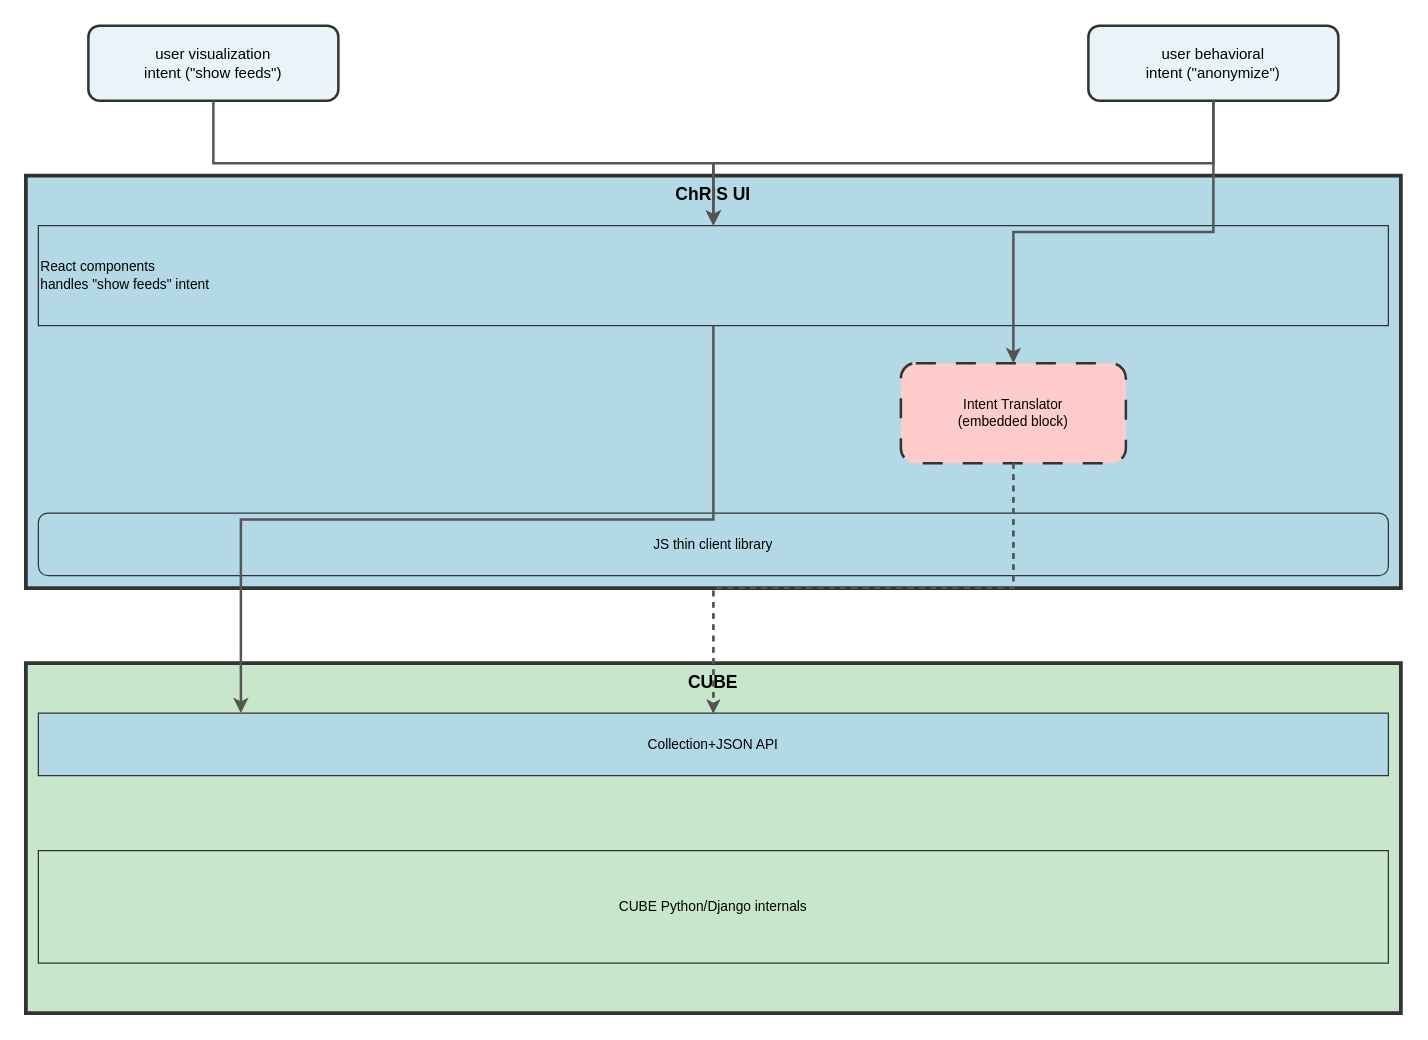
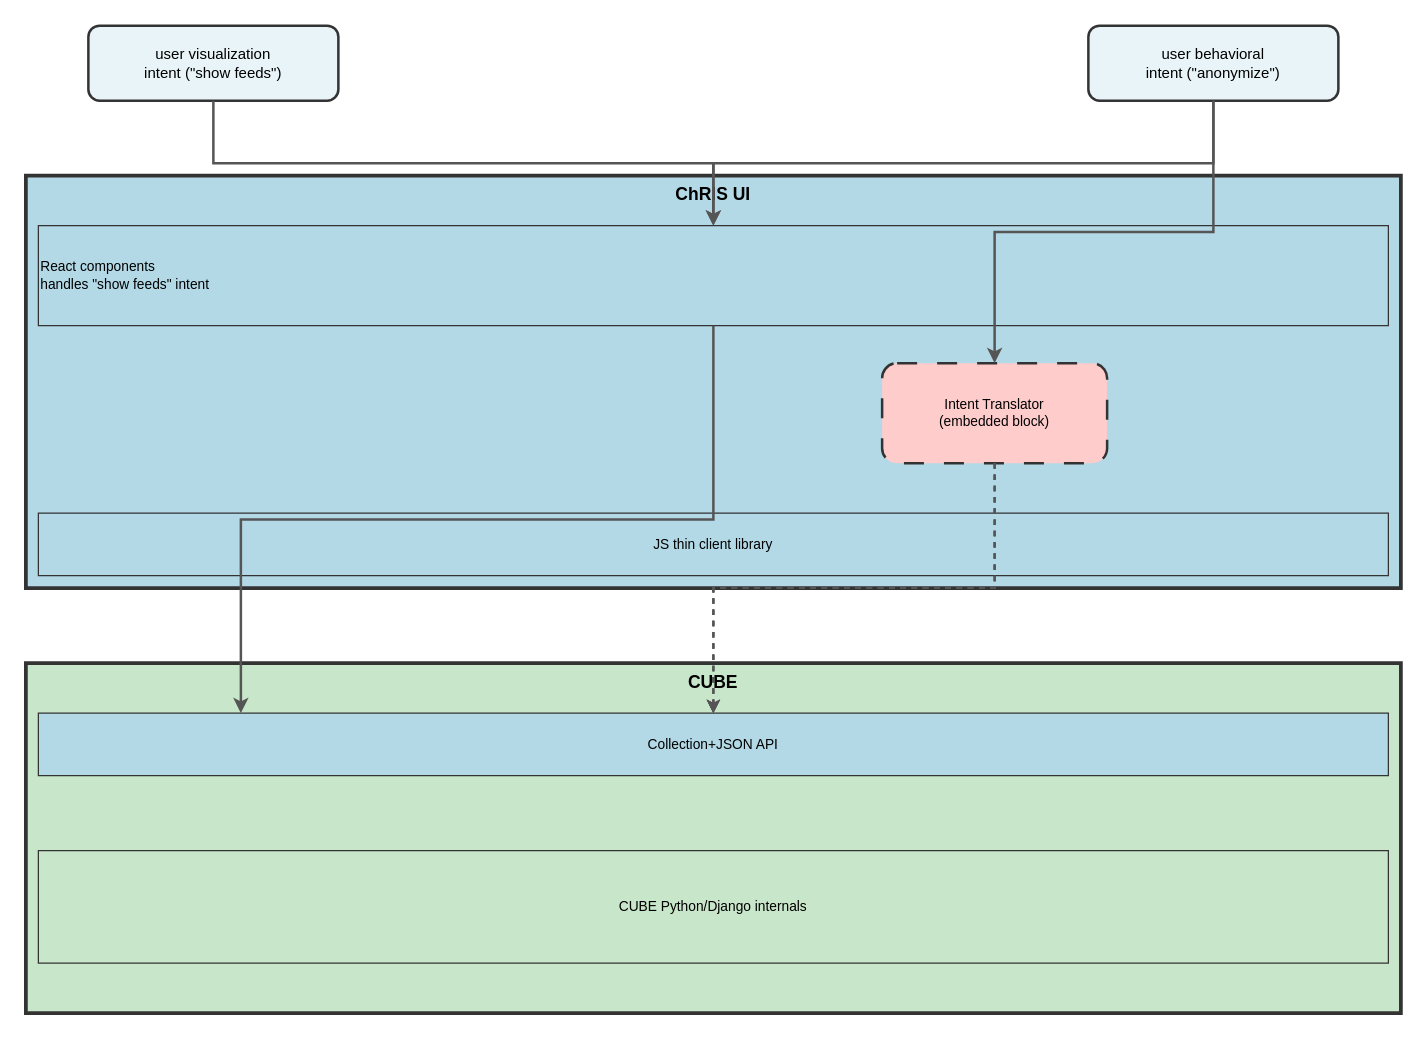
node "Intent Translator (embedded block)": moved (1013, 413) -> (994, 413)
node "JS thin client library": shape rounded rectangle -> rectangle
